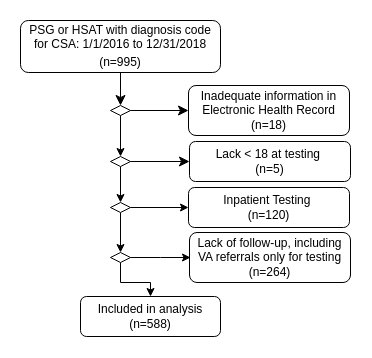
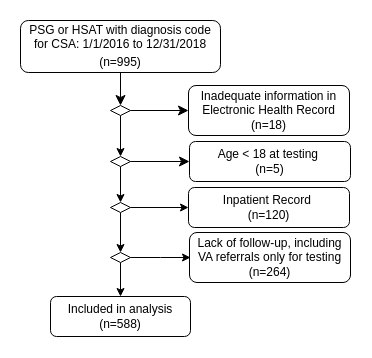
node "Lack < 18 at testing (n=5)": label "Lack < 18 at testing (n=5)" -> "Age < 18 at testing (n=5)"
node "Inpatient Testing (n=120)": label "Inpatient Testing (n=120)" -> "Inpatient Record (n=120)"
node "Included in analysis (n=588)": moved (151, 317) -> (121, 317)
